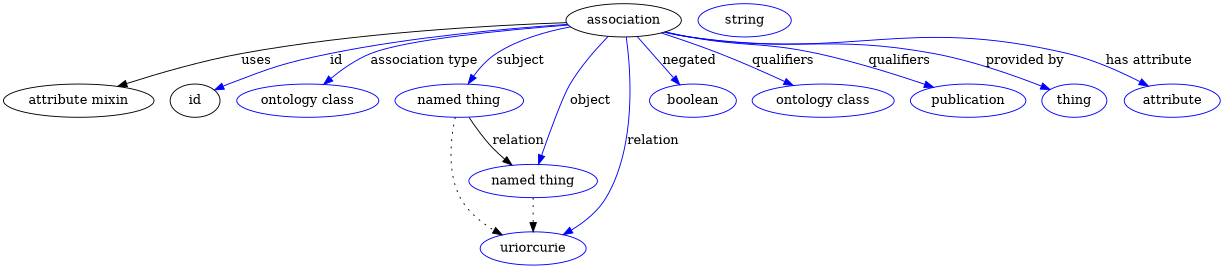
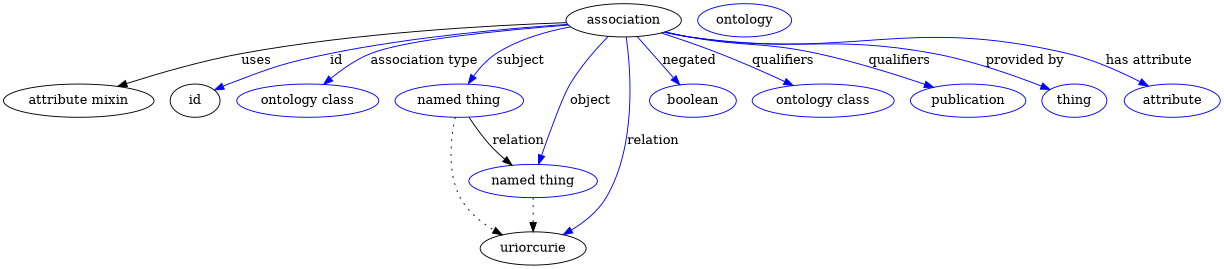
node "string": label "string" -> "ontology"
node "uriorcurie": color blue -> black
